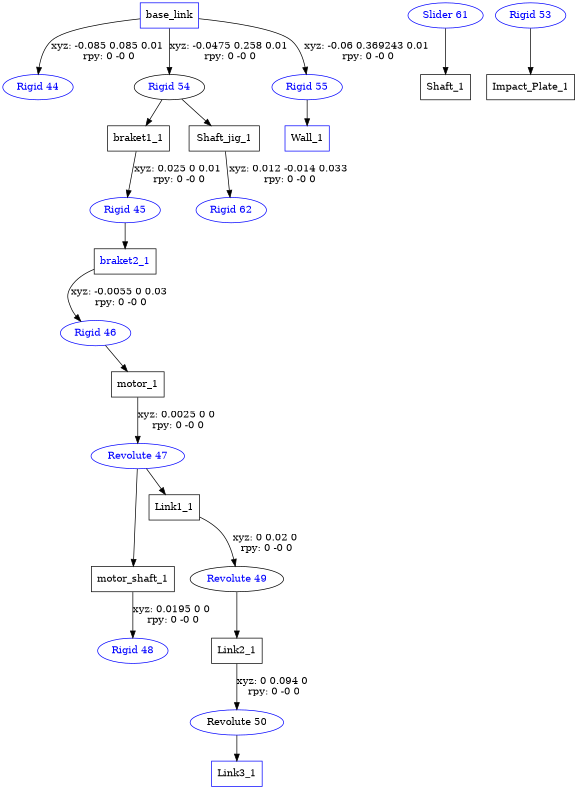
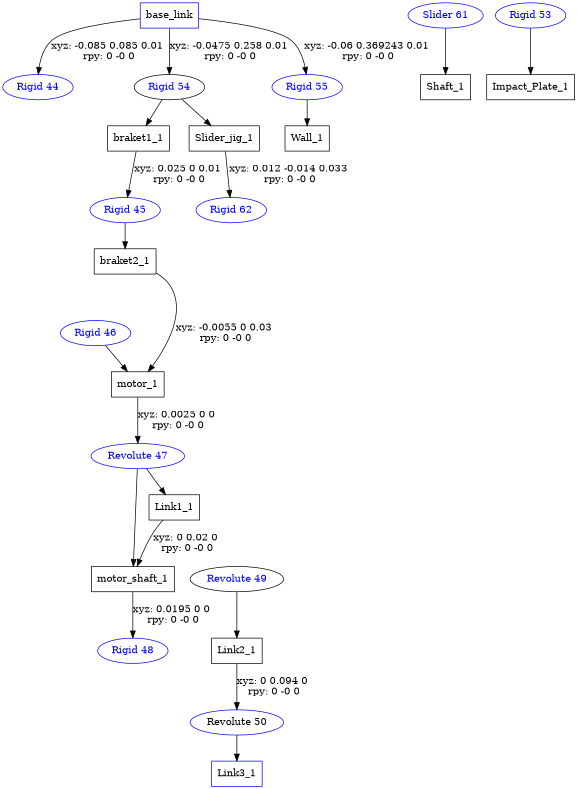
node "Shaft_jig_1": label "Shaft_jig_1" -> "Slider_jig_1"
node "Wall_1": color blue -> black
node "braket2_1": fontcolor blue -> black
edge "braket2_1" -> "Rigid 46": now "braket2_1" -> "motor_1"
edge "Link1_1" -> "Revolute 49": now "Link1_1" -> "motor_shaft_1"
